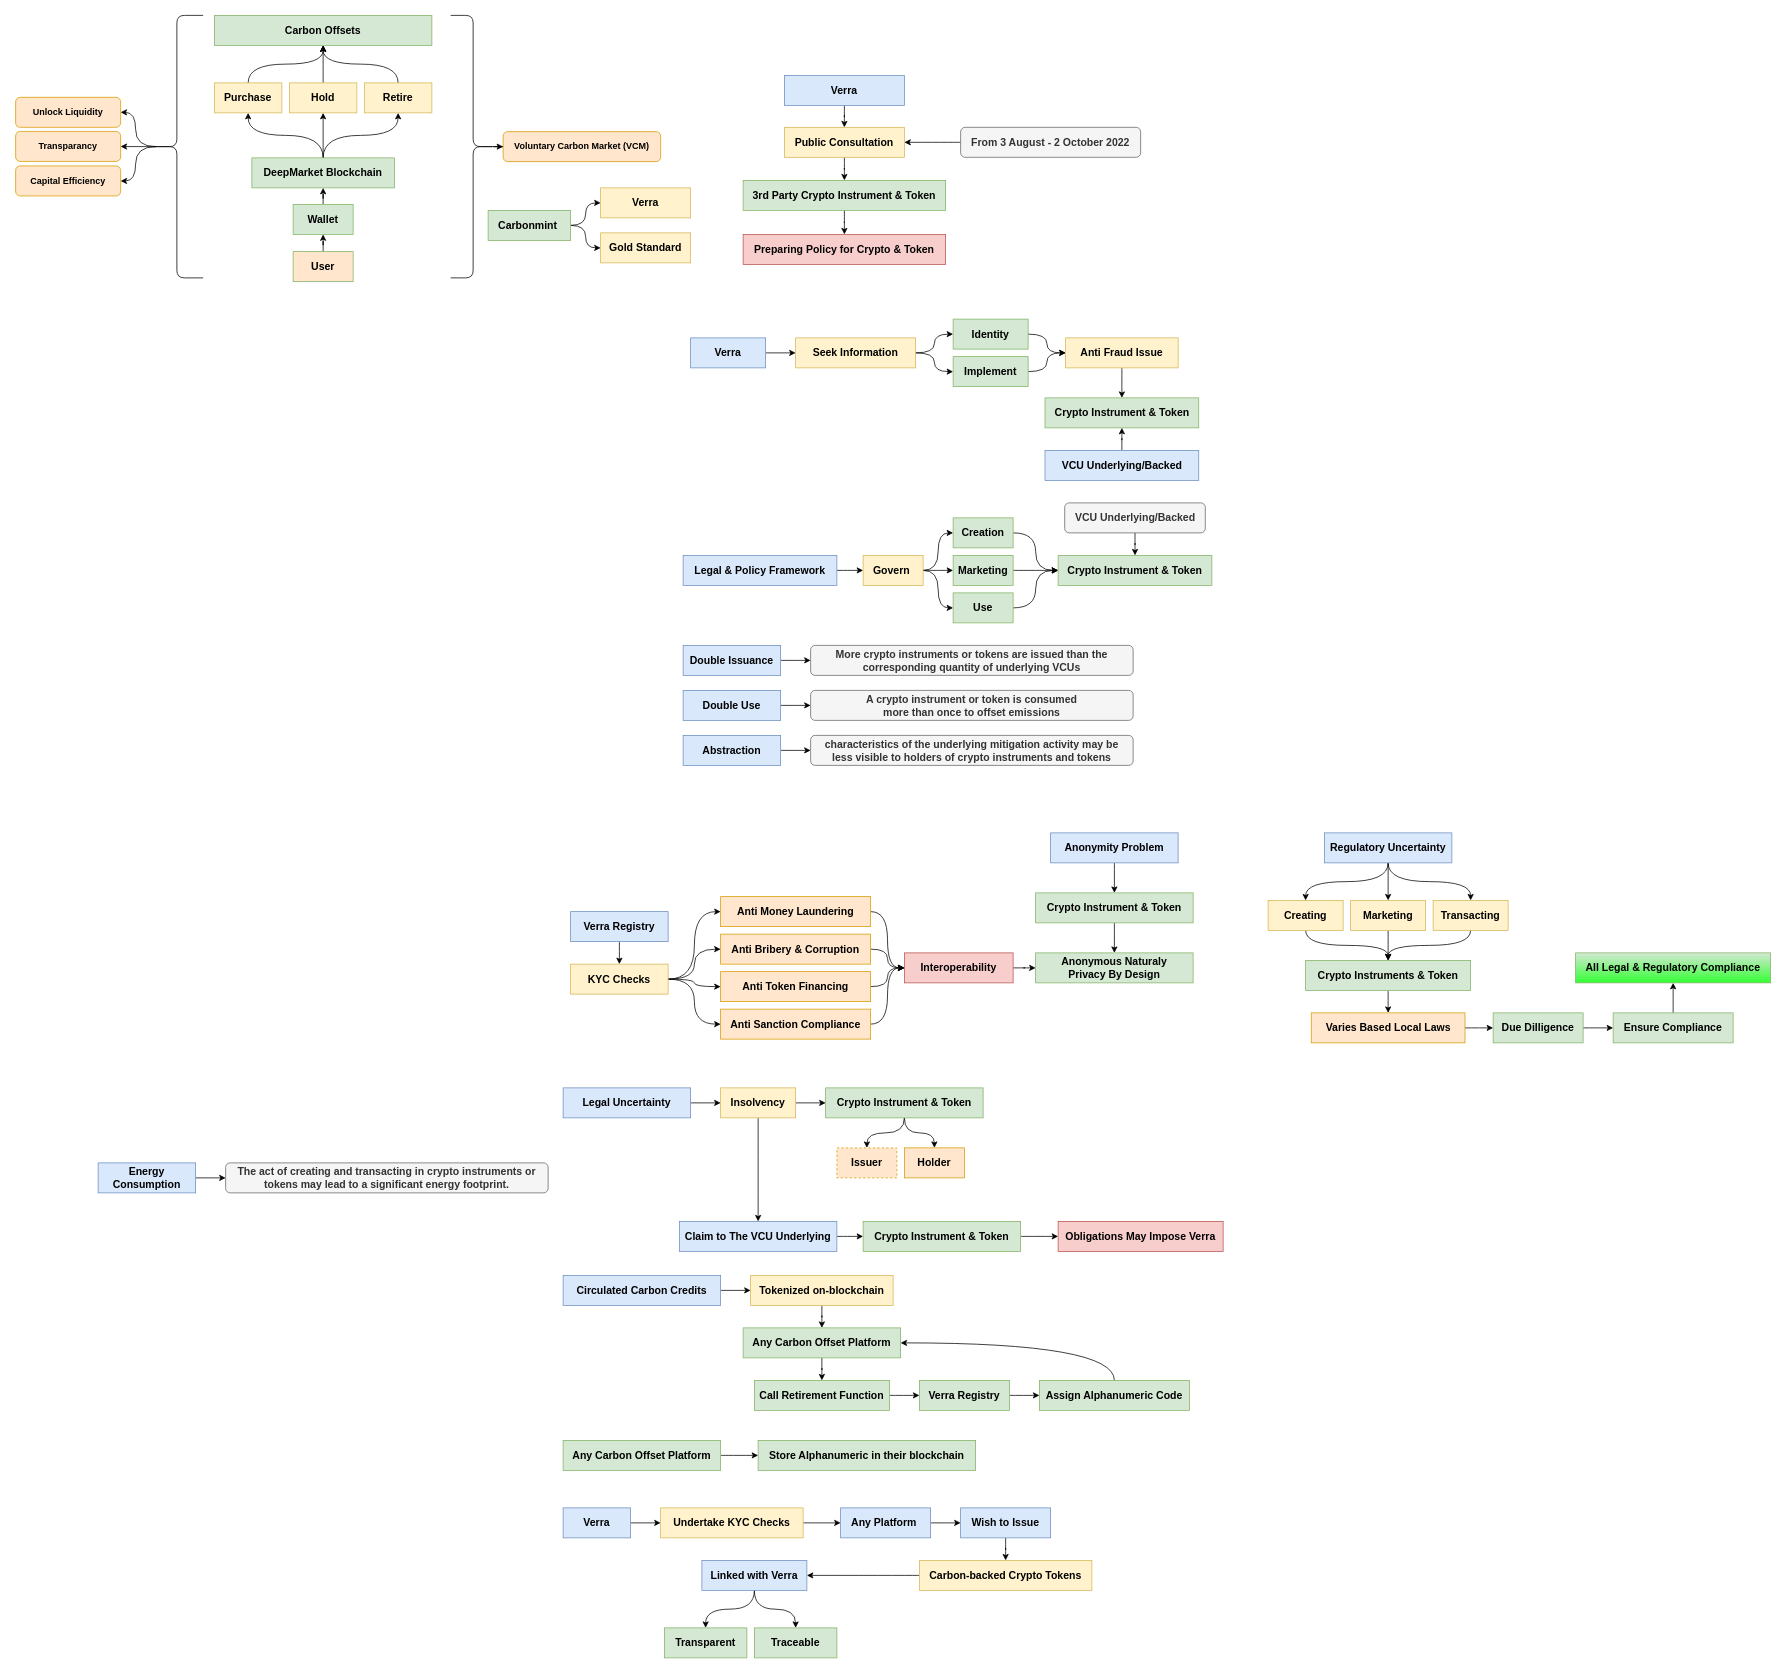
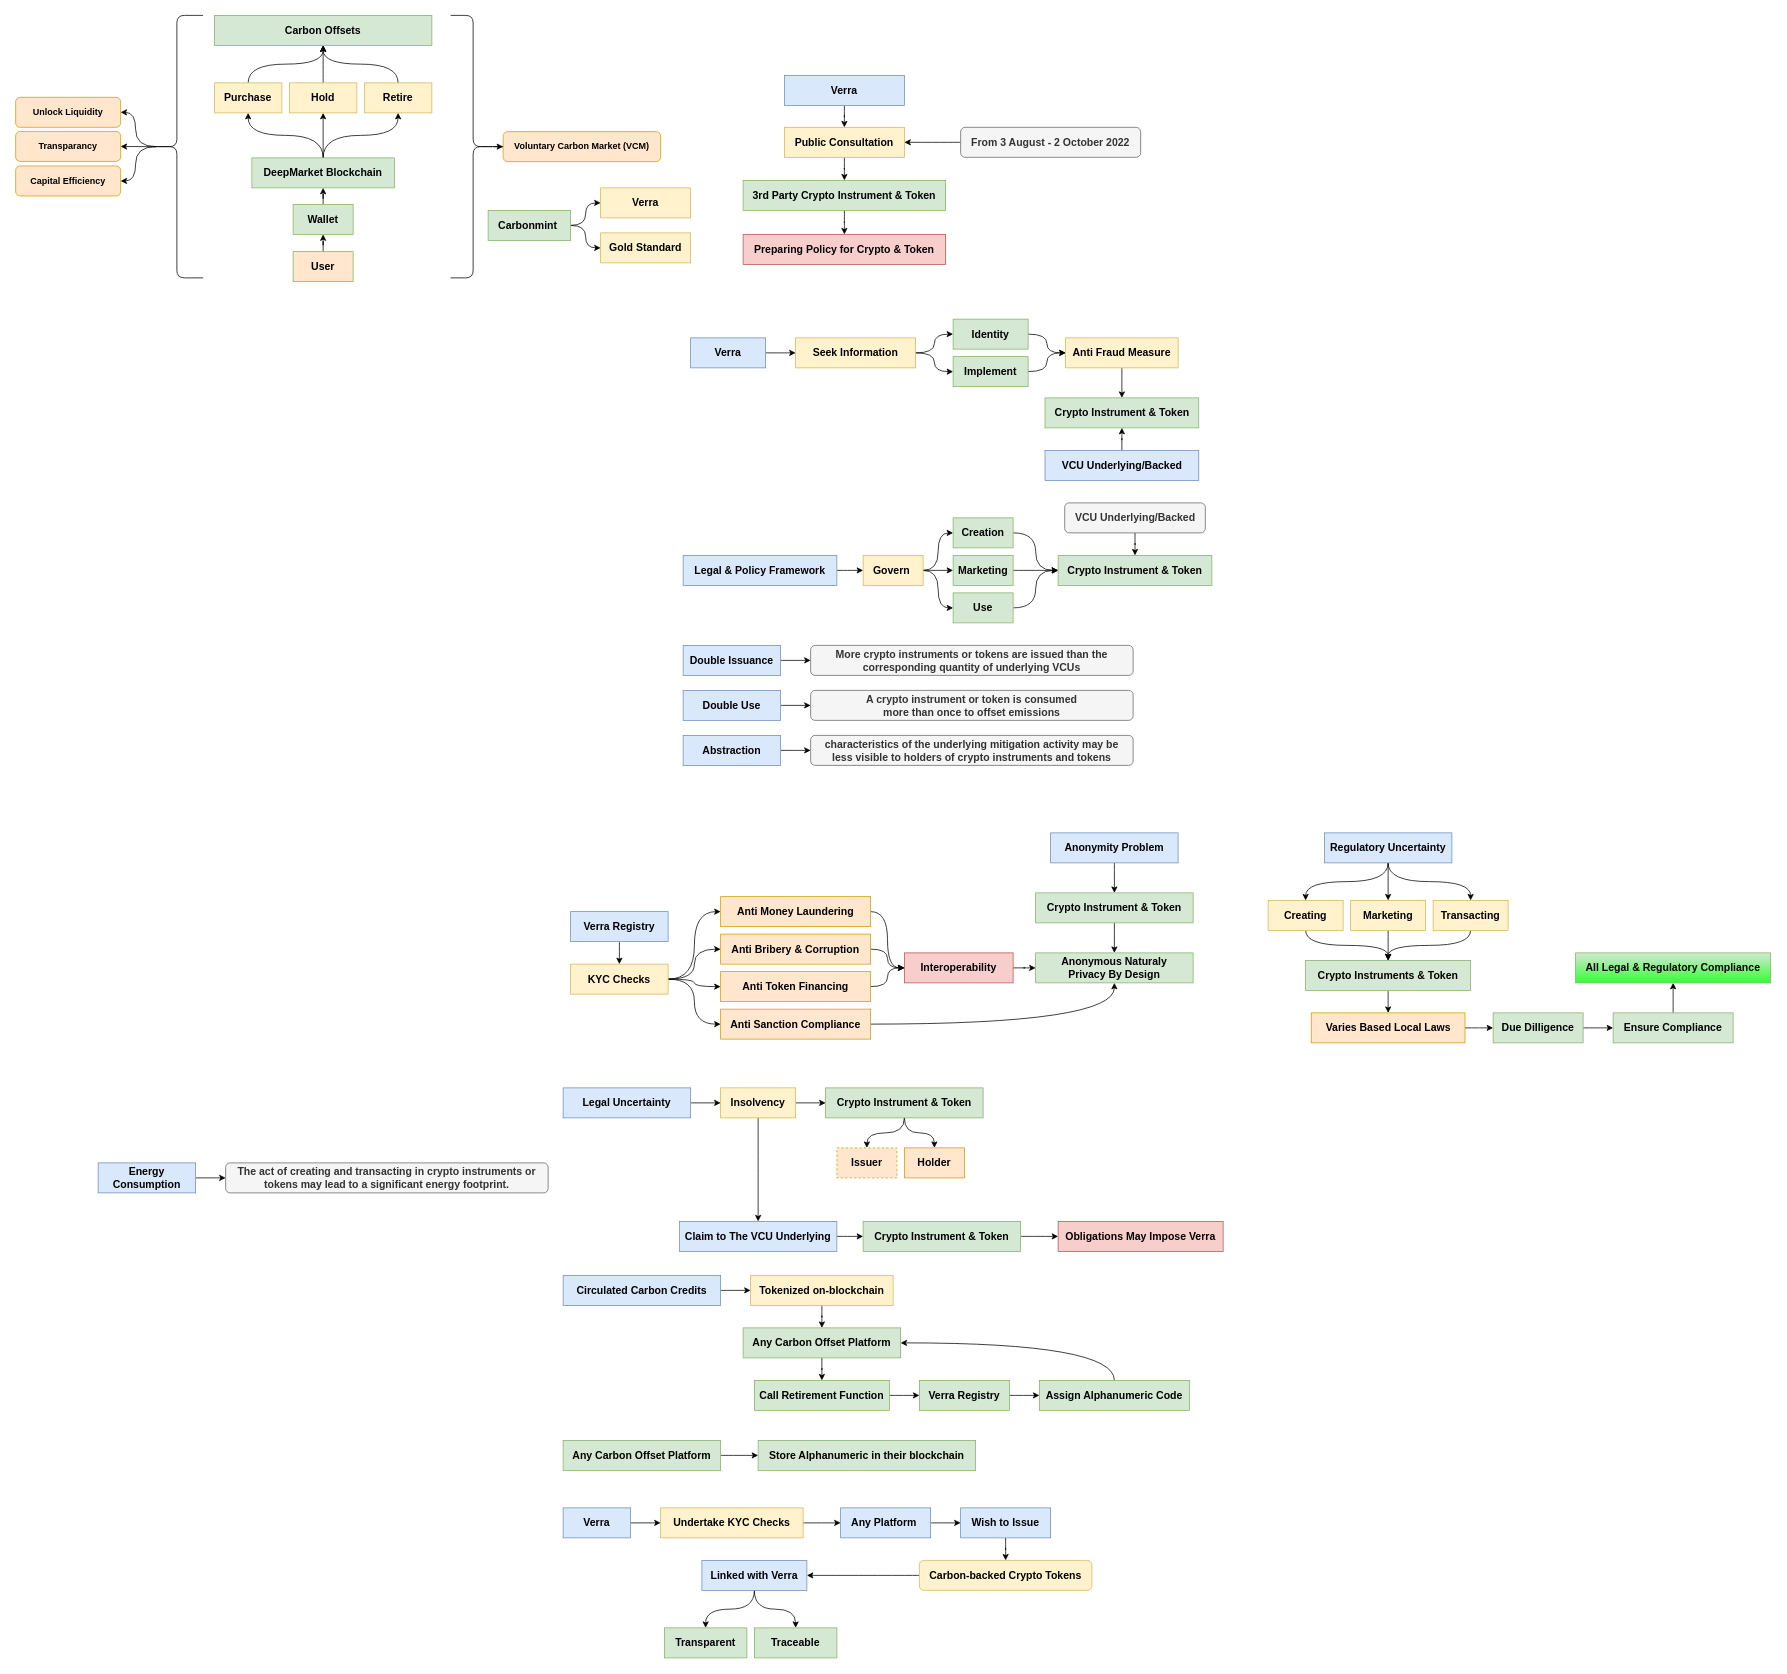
node "Anti Fraud Issue": label "Anti Fraud Issue" -> "Anti Fraud Measure"
edge "Anti Sanction Compliance" -> "Interoperability": now "Anti Sanction Compliance" -> "Anonymous Naturaly Privacy By Design"
node "Carbon-backed Crypto Tokens": shape rectangle -> rounded rectangle
